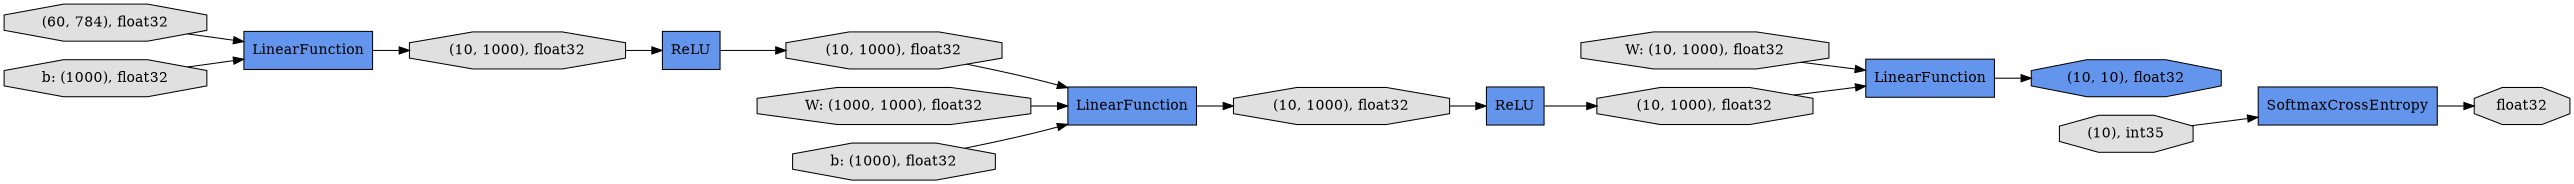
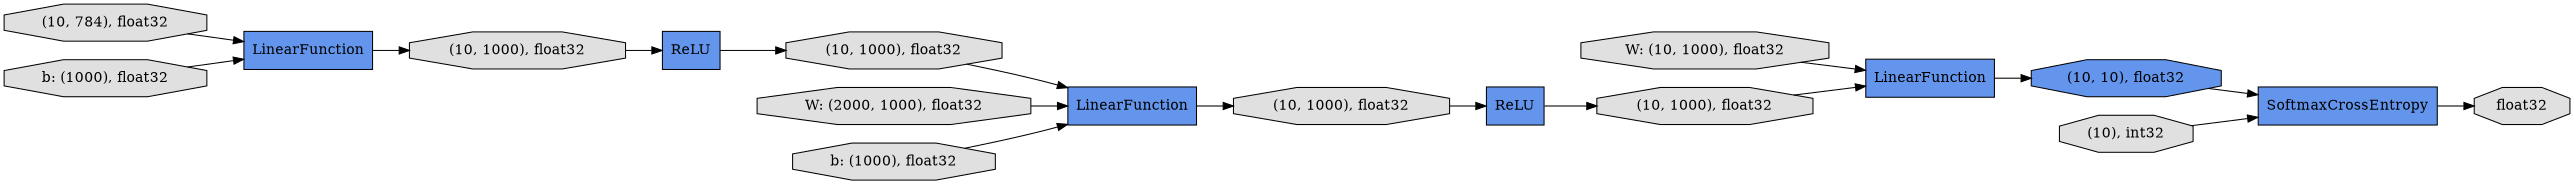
node "(60, 784), float32": label "(60, 784), float32" -> "(10, 784), float32"
edge "(10, 10), float32" -> "SoftmaxCrossEntropy": added
node "W: (1000, 1000), float32": label "W: (1000, 1000), float32" -> "W: (2000, 1000), float32"
node "(10), int35": label "(10), int35" -> "(10), int32"
